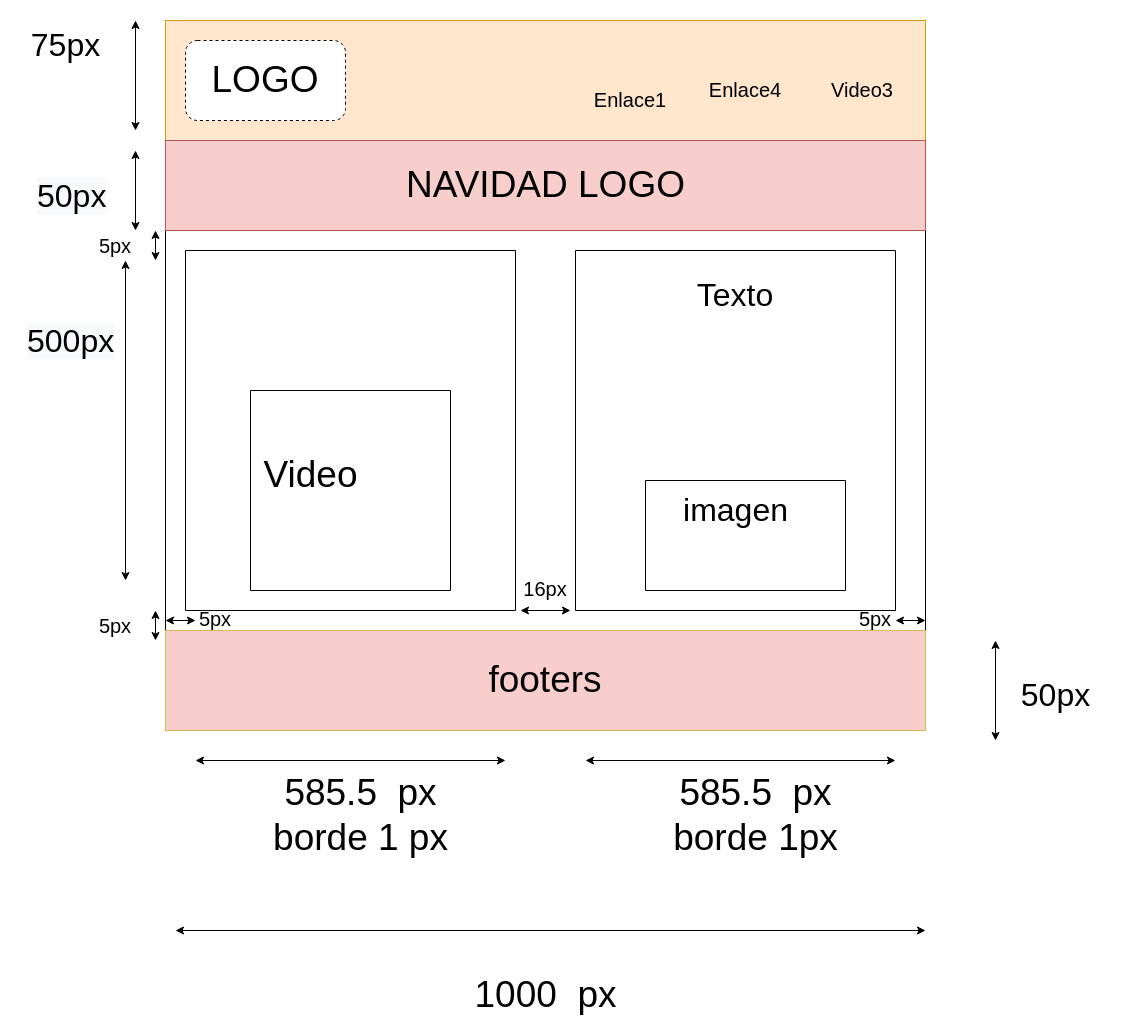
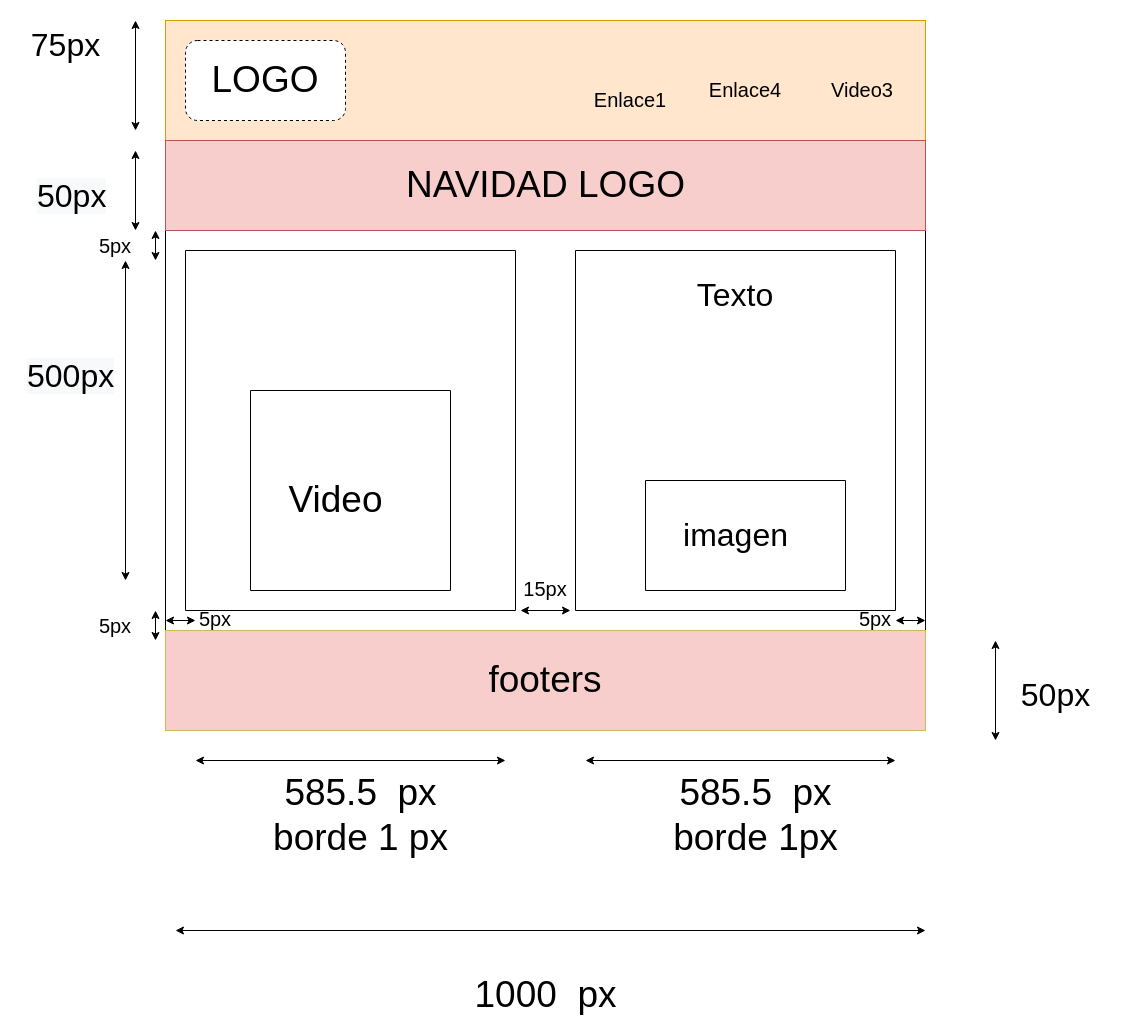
node "500px": moved (71, 341) -> (71, 376)
node "Video": moved (311, 476) -> (336, 501)
node "imagen": moved (736, 511) -> (736, 536)
node "16px": label "16px" -> "15px"
